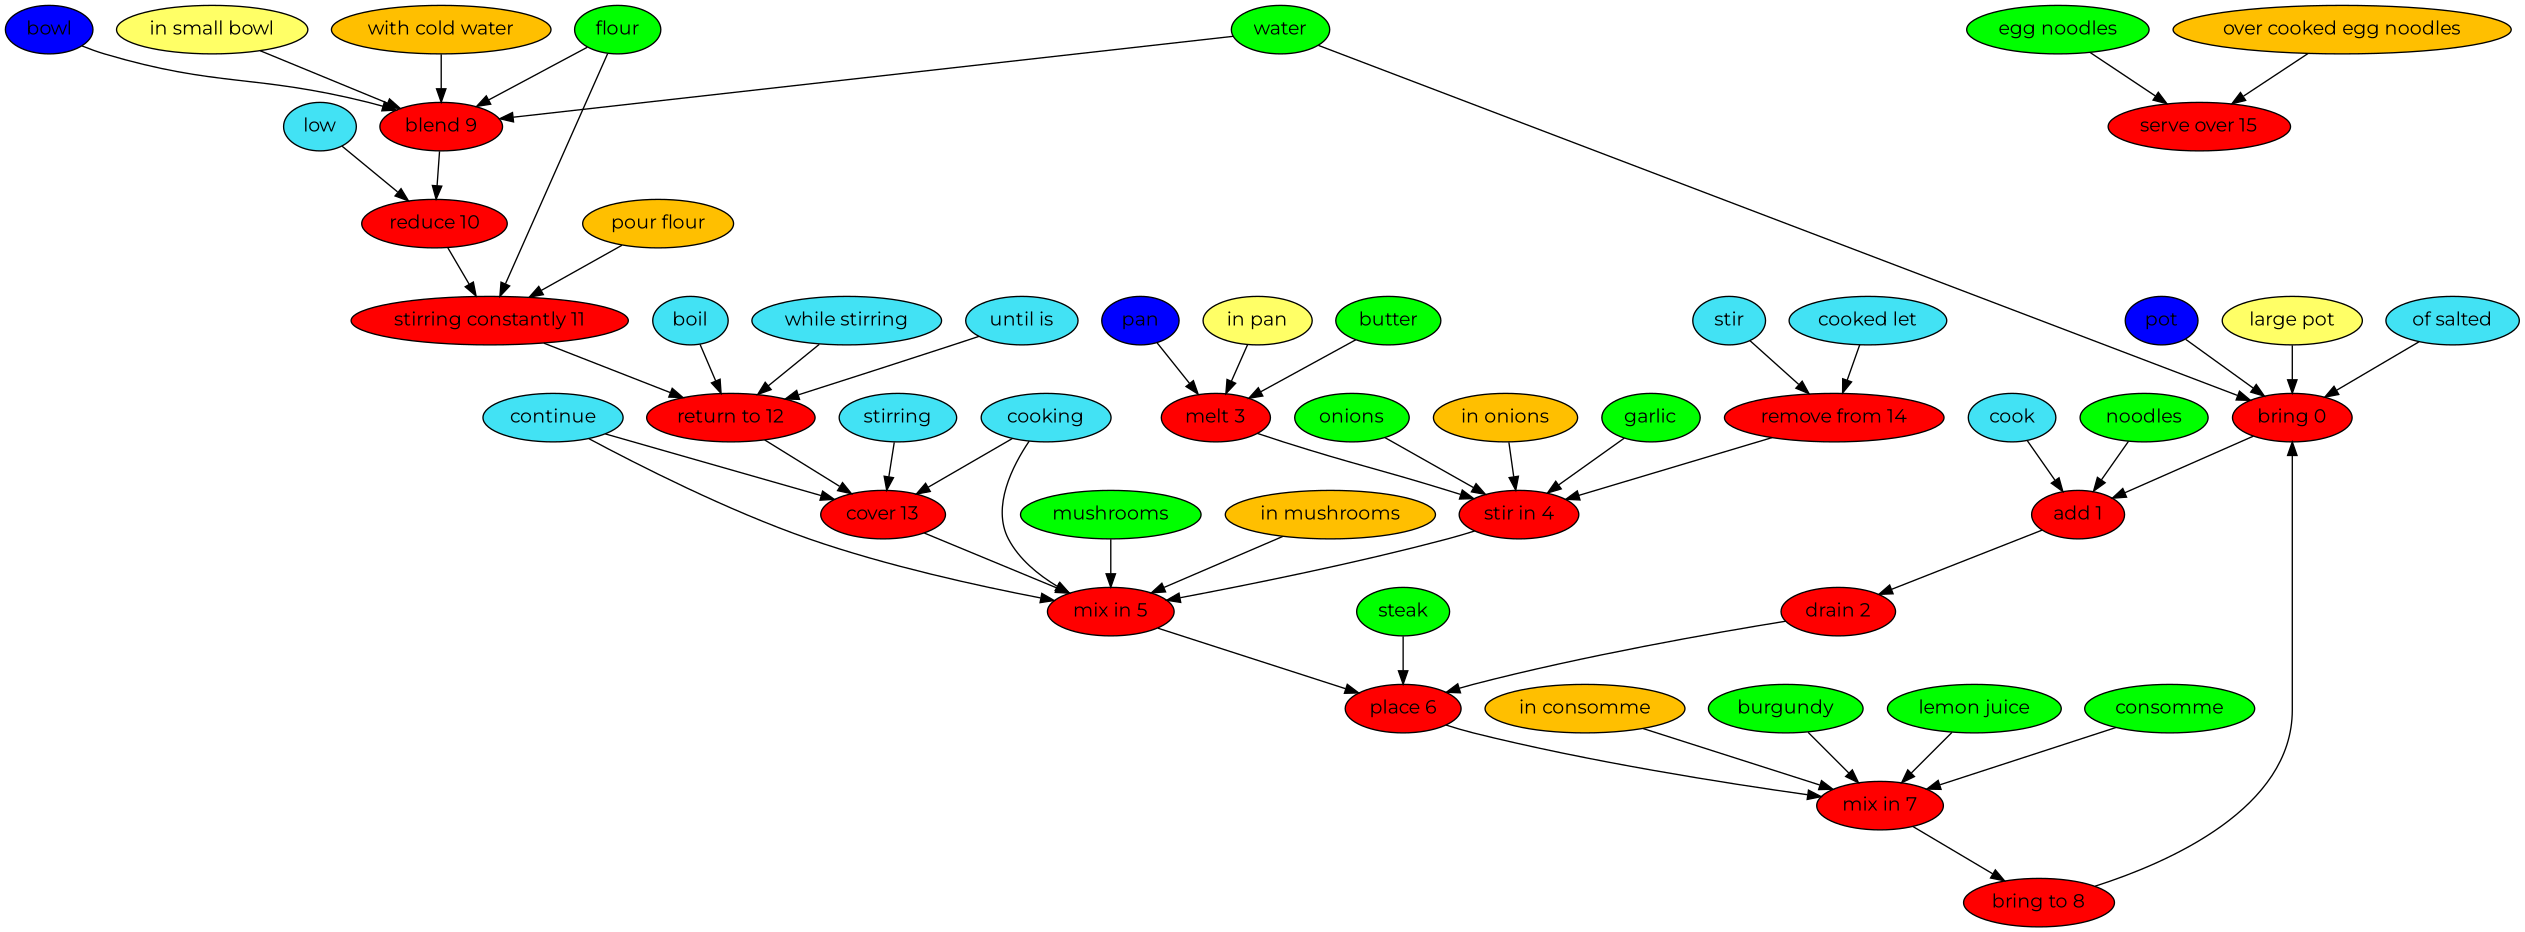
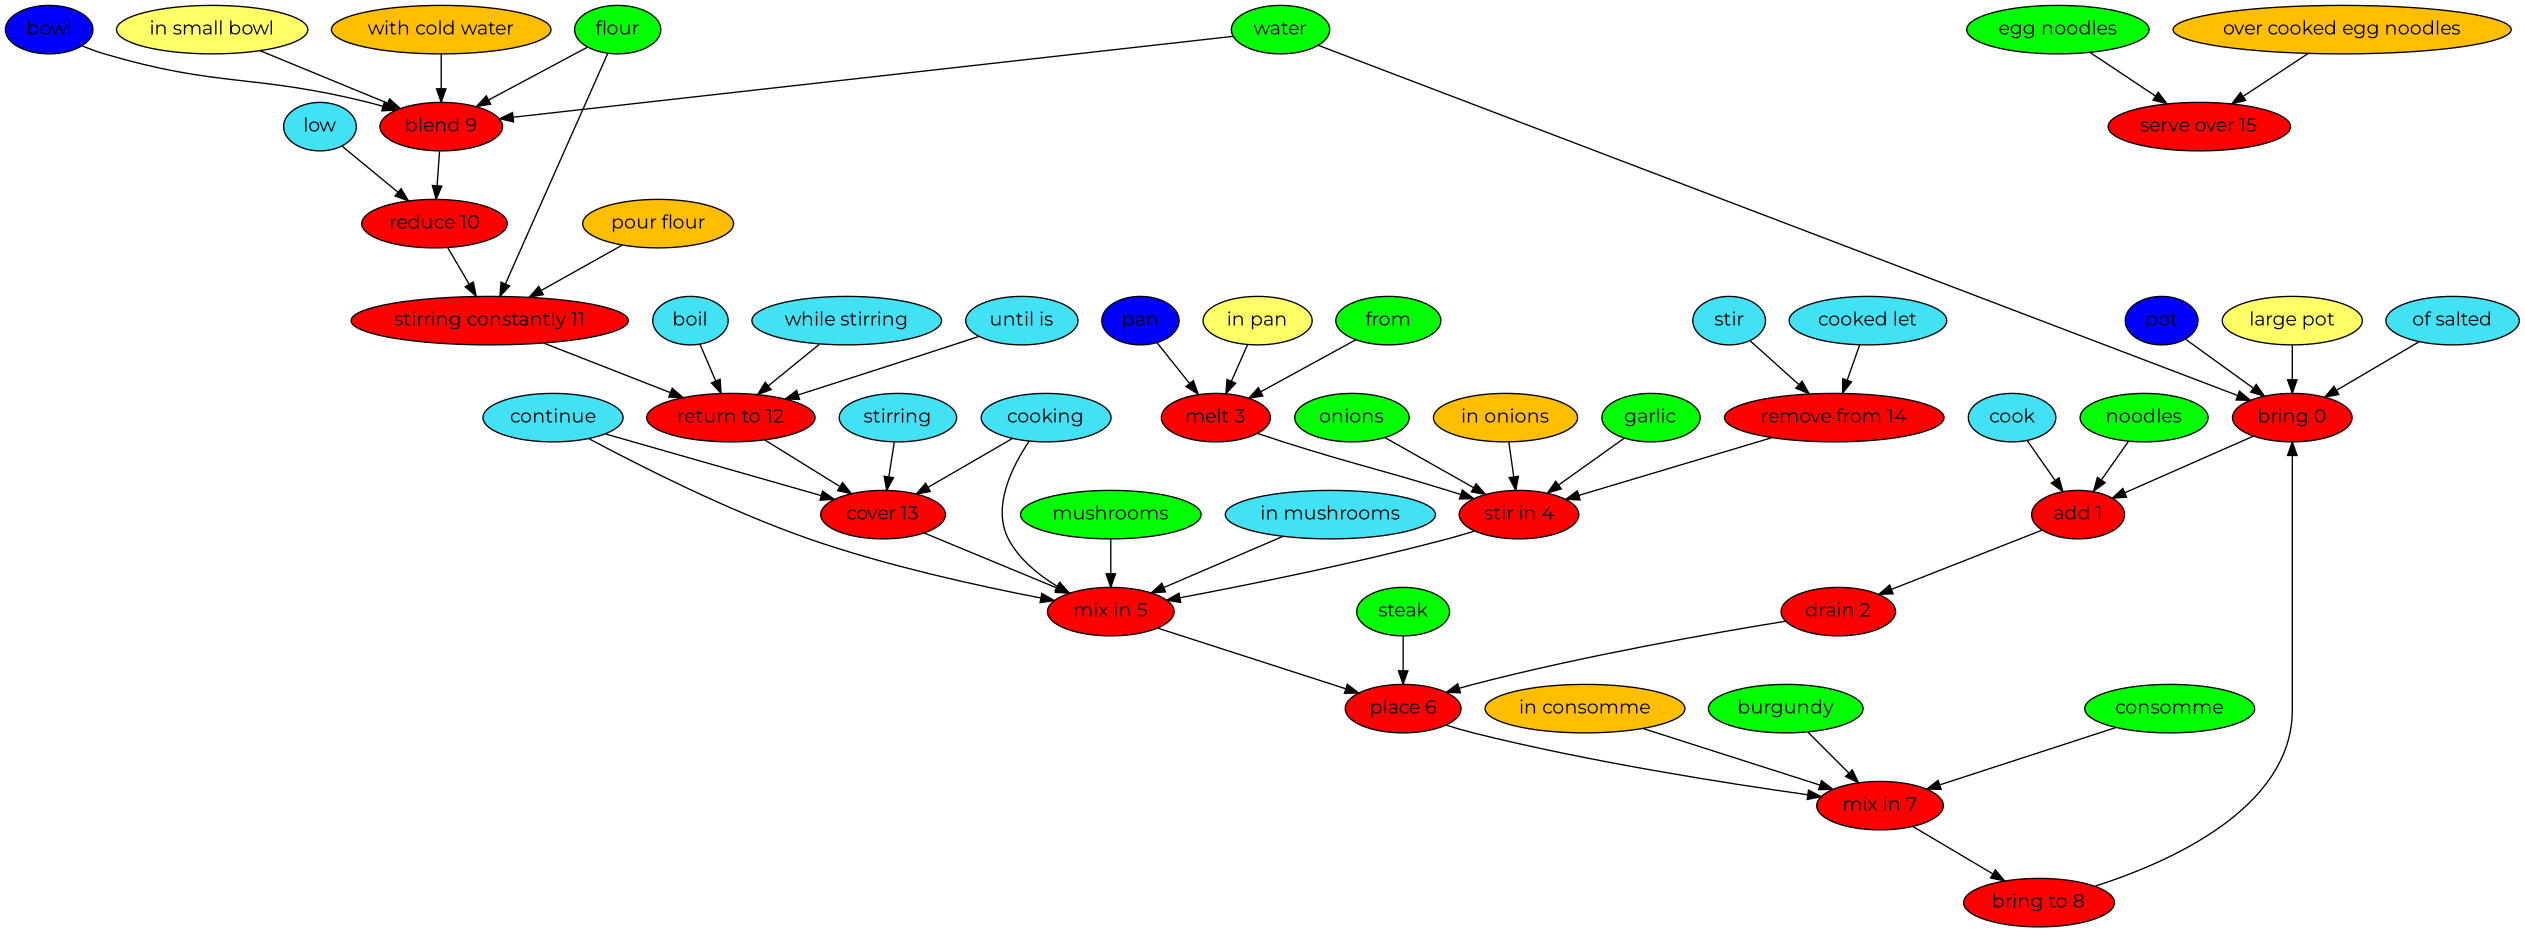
node "butter": label "butter" -> "from"
node "in mushrooms": fillcolor #ffbf00 -> #42e2f4
node "lemon juice": removed
